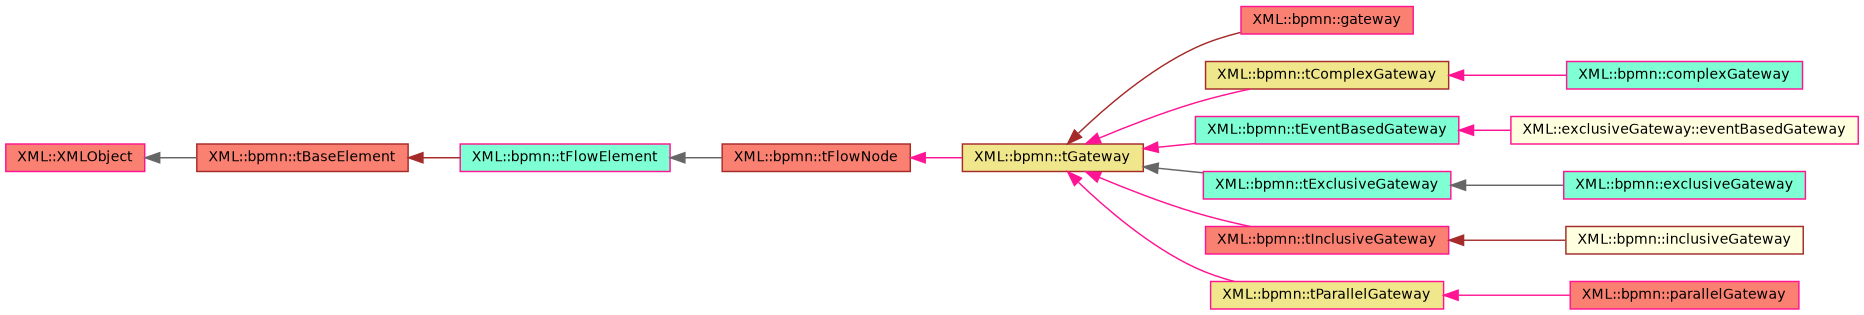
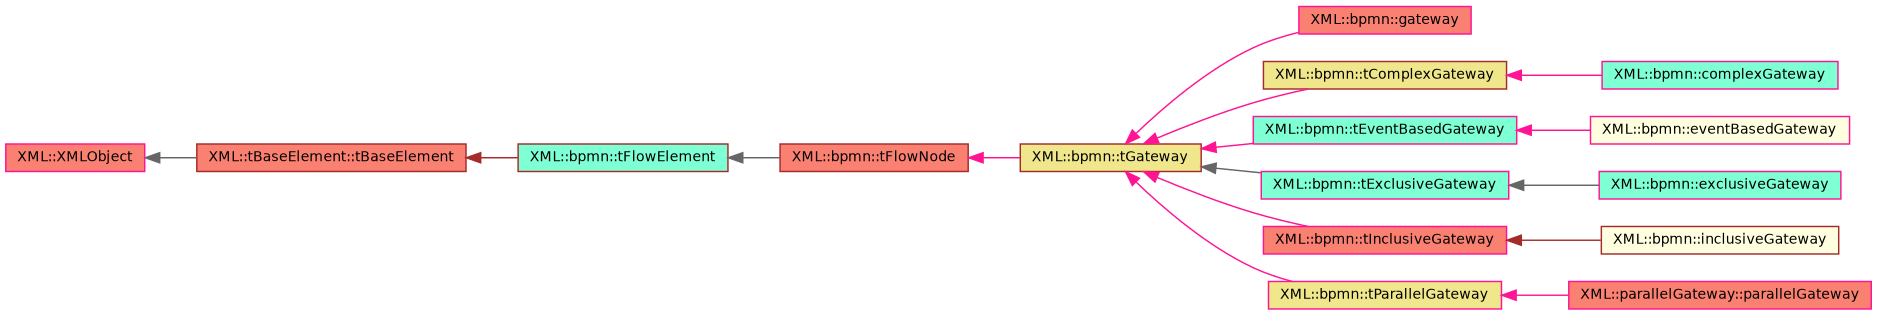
edge "XML::bpmn::gateway" -> "XML::bpmn::tGateway": color brown -> deeppink
node "XML::exclusiveGateway::eventBasedGateway": label "XML::exclusiveGateway::eventBasedGateway" -> "XML::bpmn::eventBasedGateway"
node "XML::bpmn::tBaseElement": label "XML::bpmn::tBaseElement" -> "XML::tBaseElement::tBaseElement"
node "XML::bpmn::tFlowElement": color deeppink -> brown
node "XML::bpmn::parallelGateway": label "XML::bpmn::parallelGateway" -> "XML::parallelGateway::parallelGateway"
